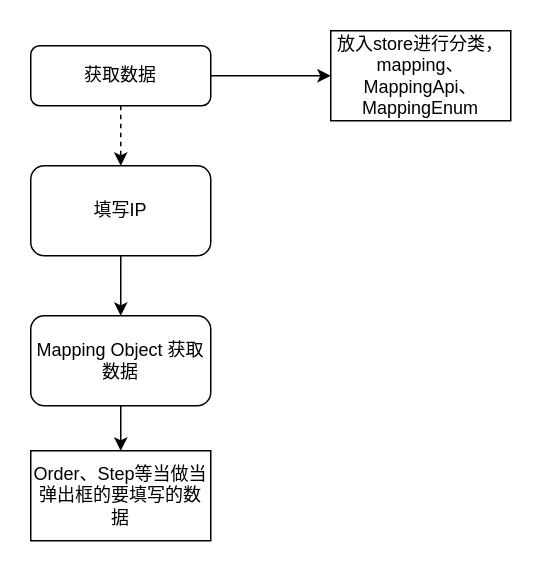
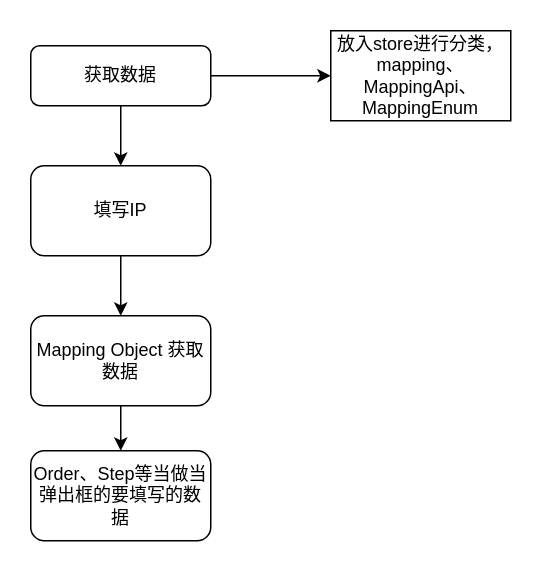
edge "获取数据" -> "填写IP": style dashed -> solid
node "Order、Step等当做当弹出框的要填写的数据": shape rectangle -> rounded rectangle
